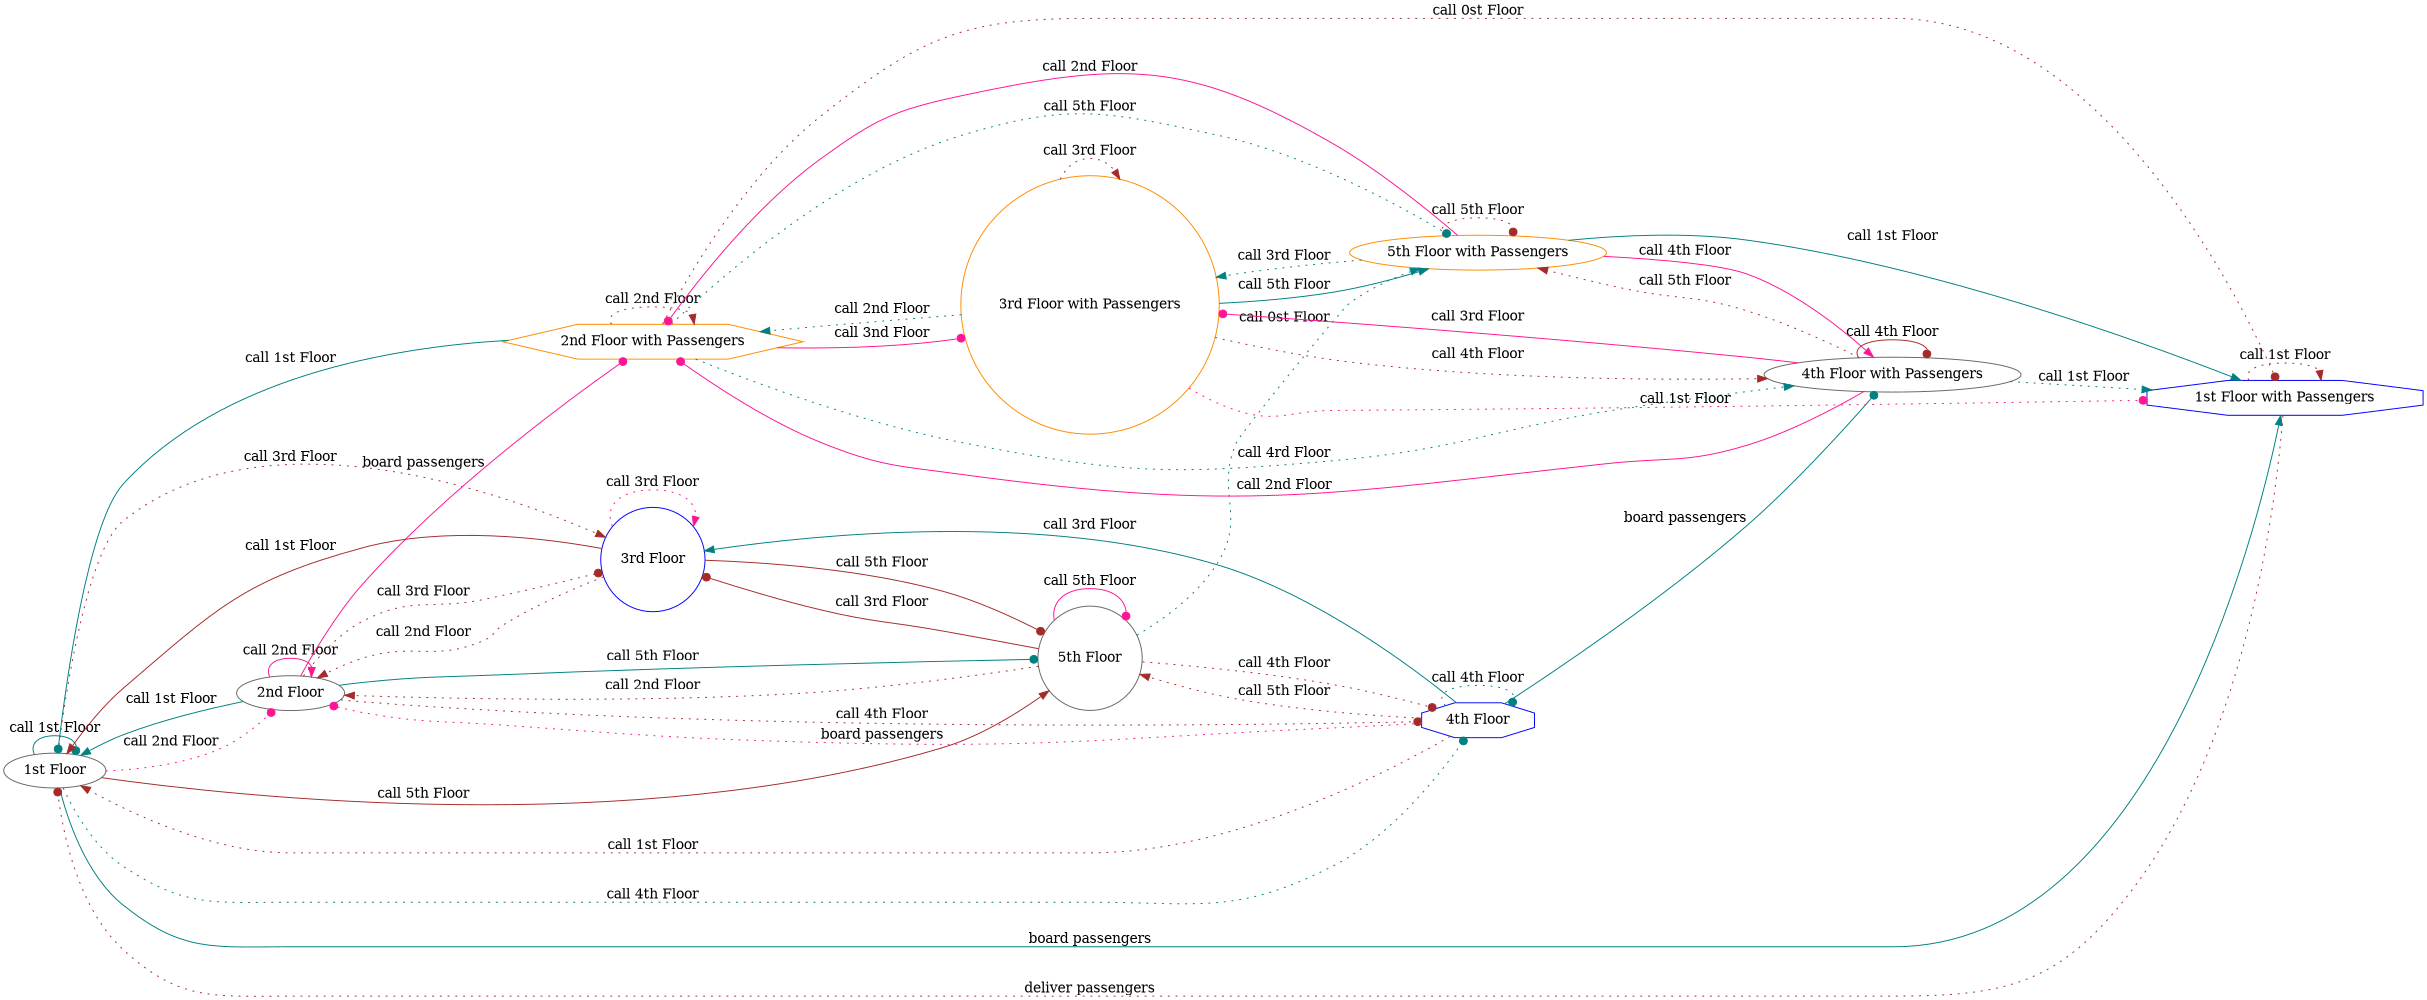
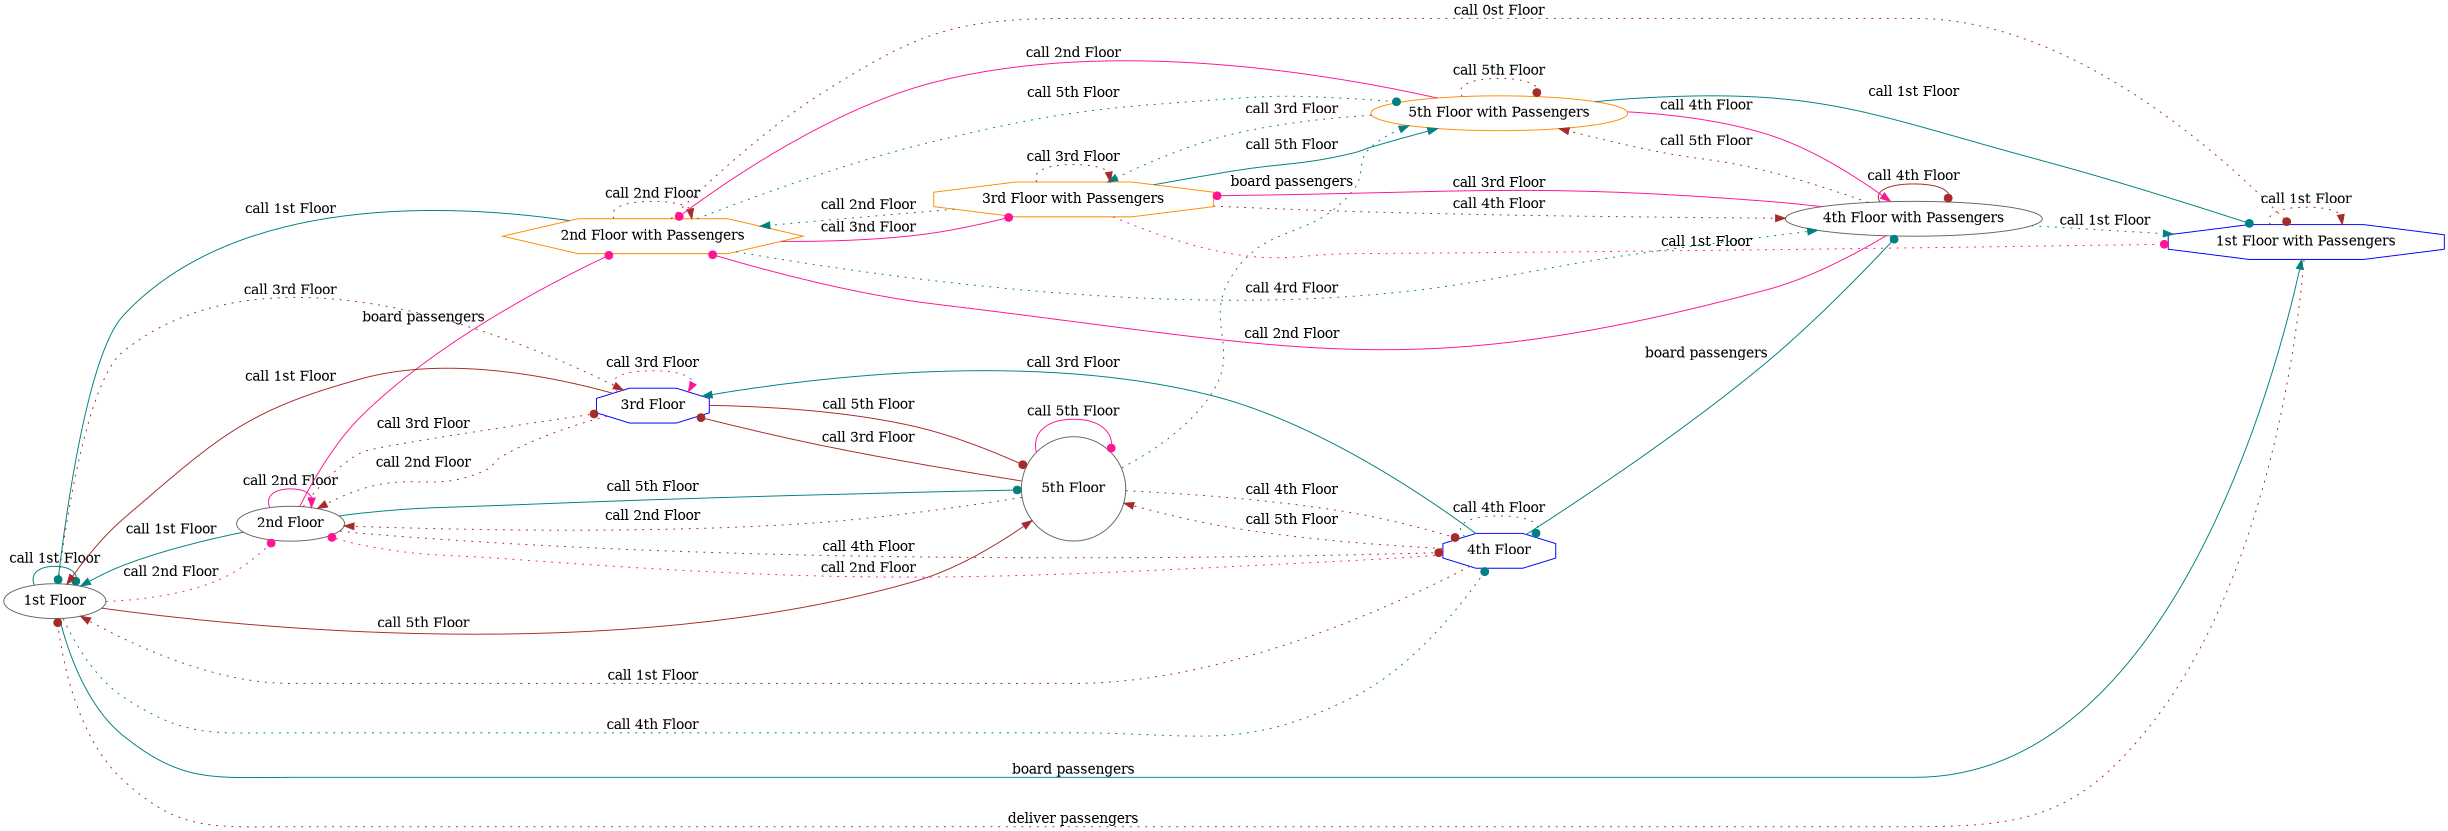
edge "5th Floor with Passengers" -> "1st Floor with Passengers": arrowhead normal -> dot
node "3rd Floor with Passengers": shape circle -> octagon
edge "5th Floor" -> "5th Floor with Passengers": label "call 0st Floor" -> "board passengers"
node "3rd Floor": shape circle -> octagon
edge "4th Floor" -> "2nd Floor": label "board passengers" -> "call 2nd Floor"
